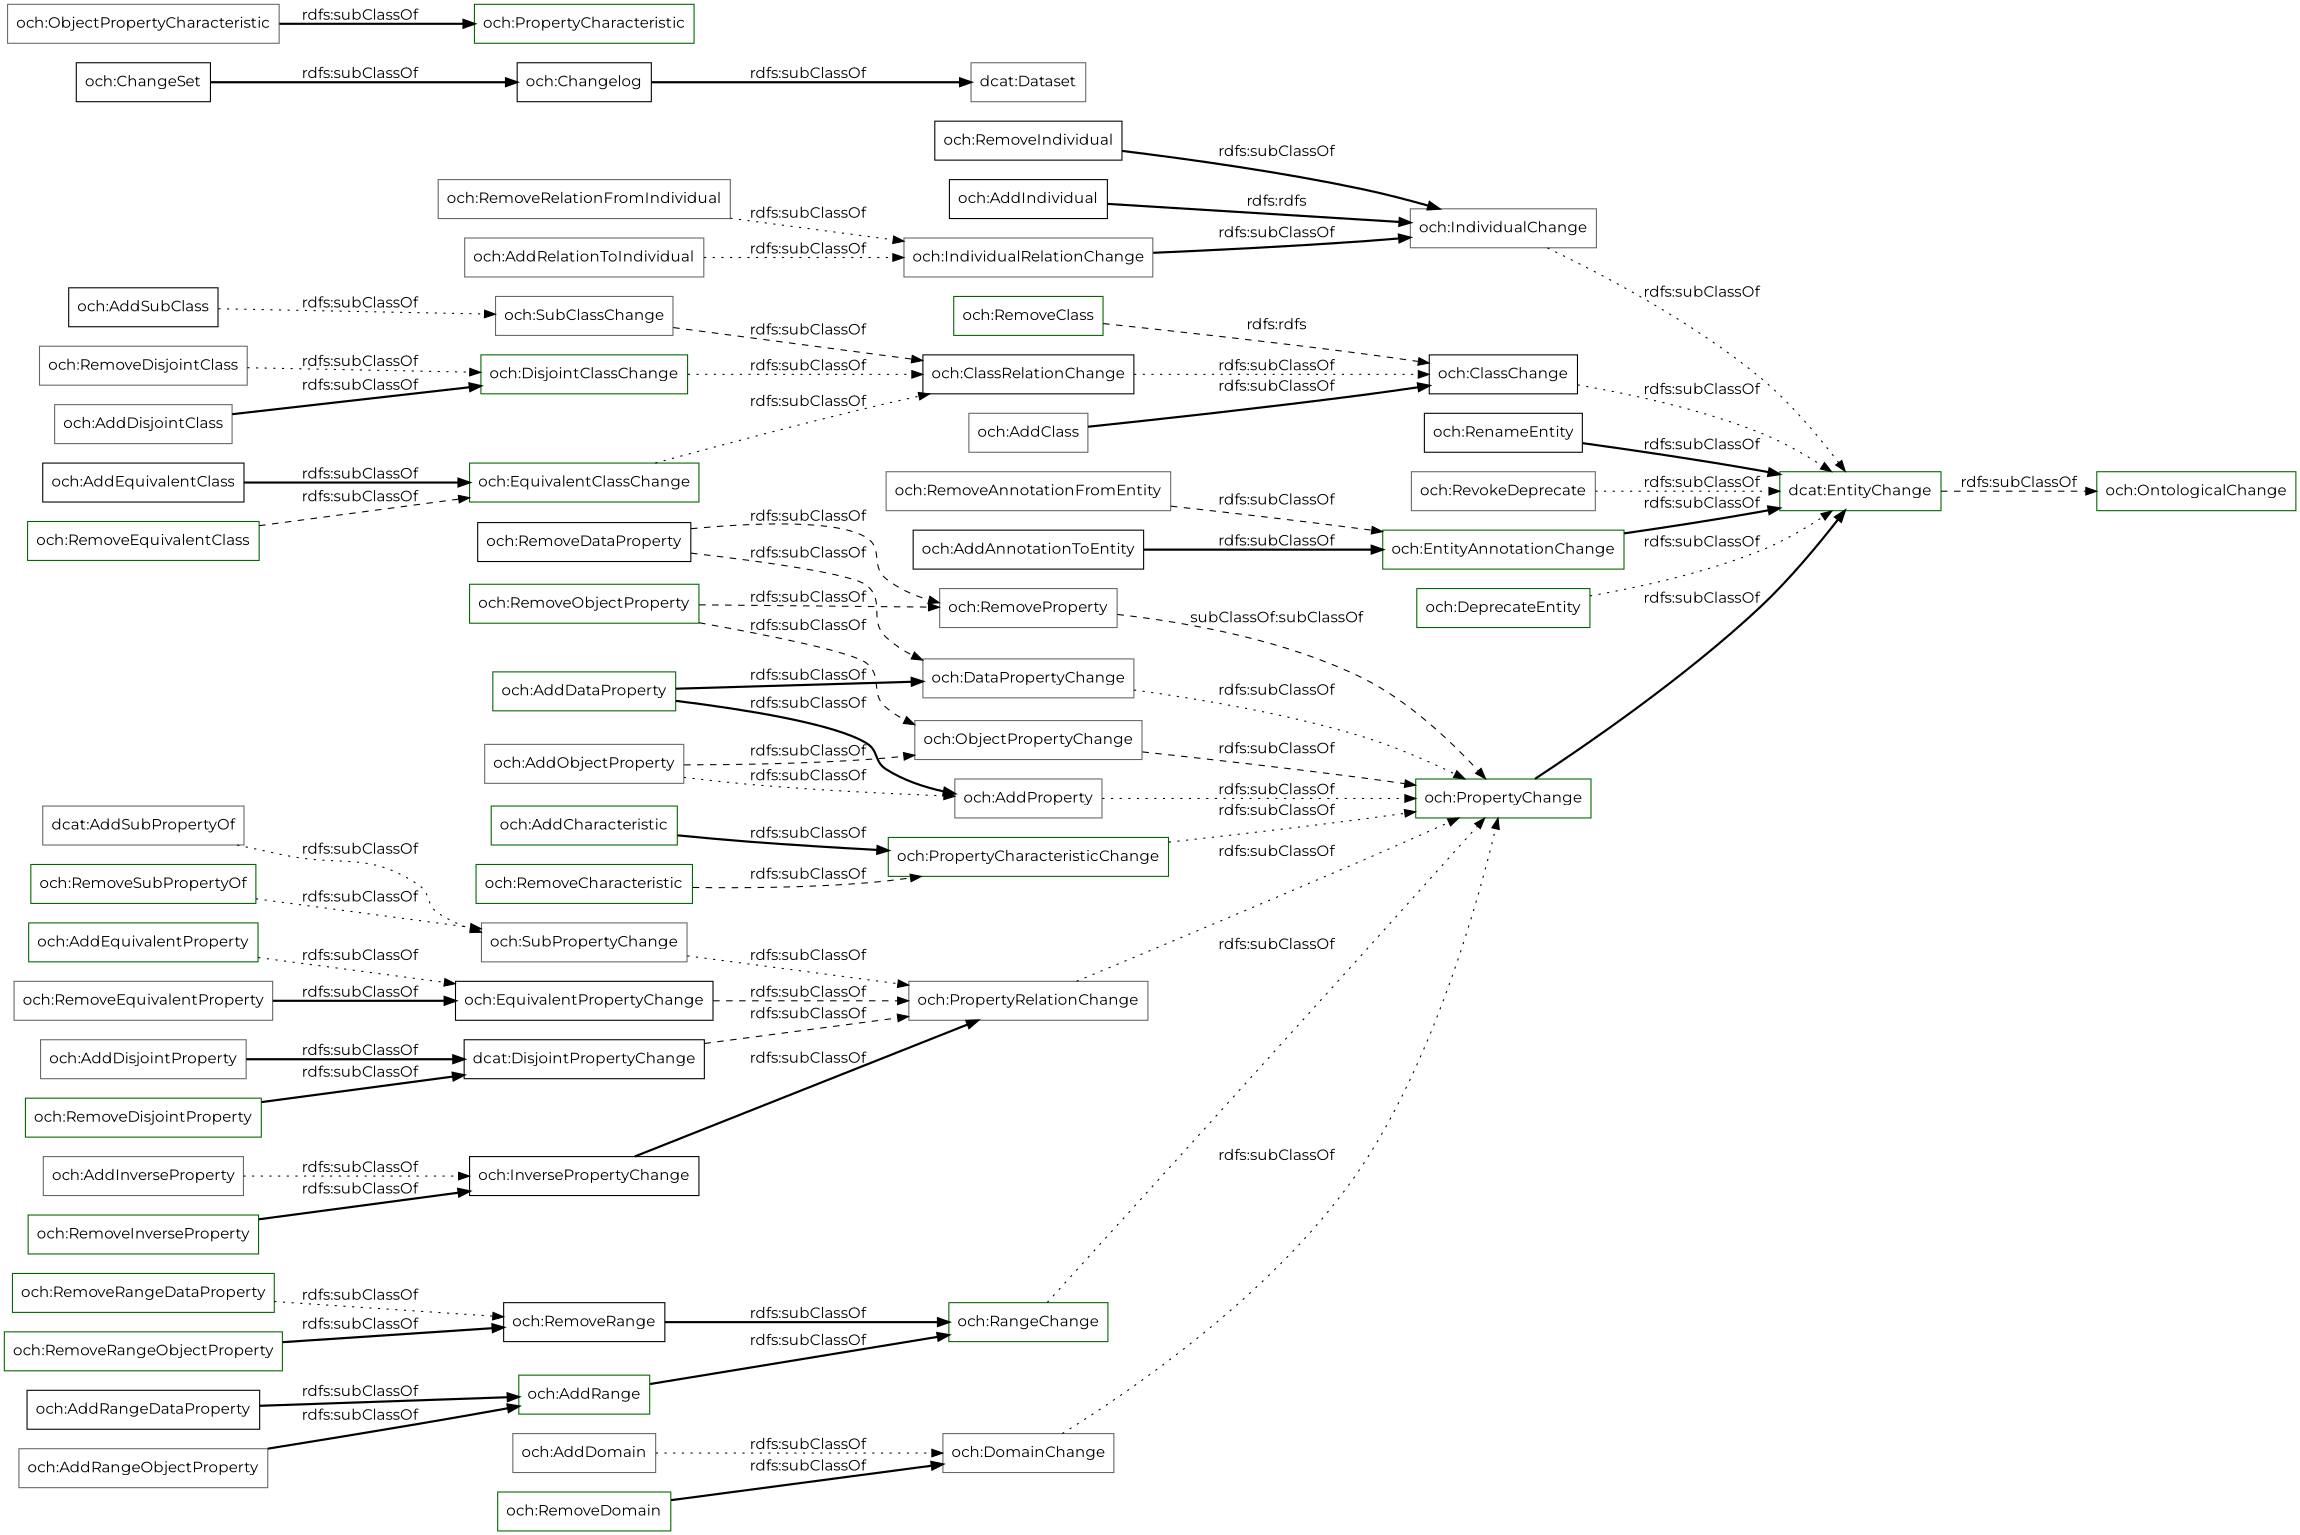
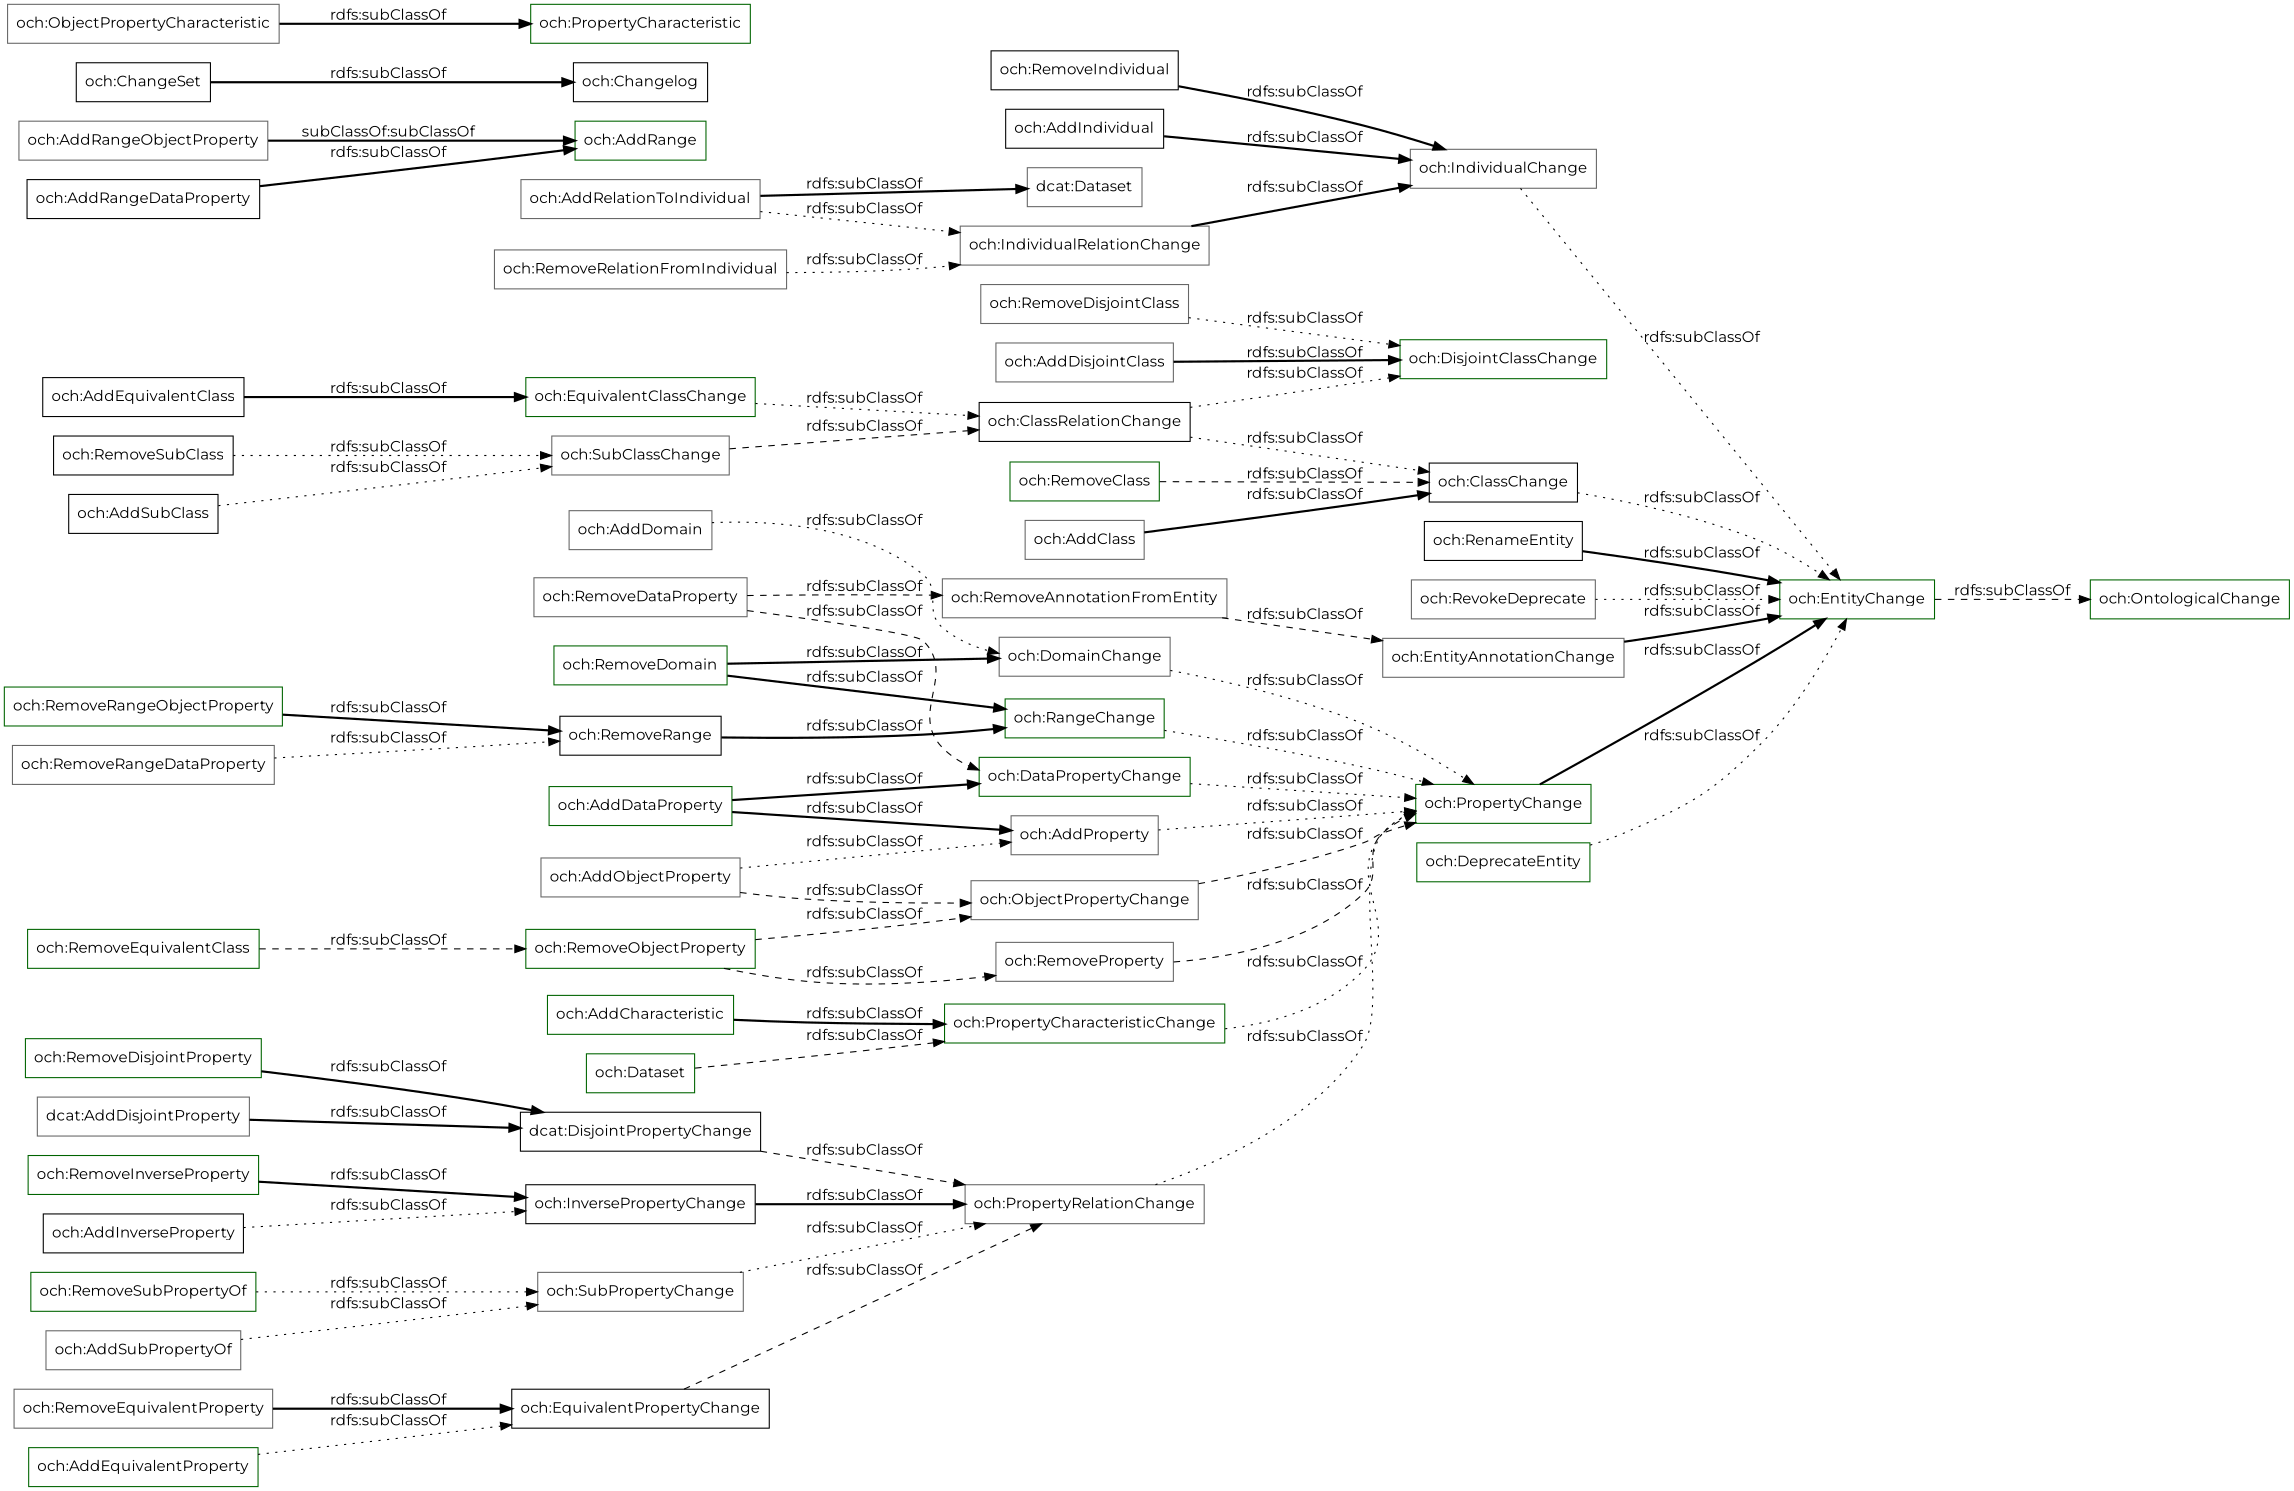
edge "och:Changelog" -> "dcat:Dataset": now "och:AddRelationToIndividual" -> "dcat:Dataset"
edge "och:AddIndividual" -> "och:IndividualChange": label "rdfs:rdfs" -> "rdfs:subClassOf"
edge "och:RemoveClass" -> "och:ClassChange": label "rdfs:rdfs" -> "rdfs:subClassOf"
edge "och:DisjointClassChange" -> "och:ClassRelationChange": reversed
node "och:RemoveSubClass": added
node "dcat:EntityChange": label "dcat:EntityChange" -> "och:EntityChange"
edge "och:RemoveEquivalentClass" -> "och:EquivalentClassChange": now "och:RemoveEquivalentClass" -> "och:RemoveObjectProperty"
edge "och:RemoveDataProperty" -> "och:RemoveProperty": now "och:RemoveDataProperty" -> "och:RemoveAnnotationFromEntity"
node "och:RemoveDataProperty": color black -> gray40
node "och:AddAnnotationToEntity": removed
node "och:EntityAnnotationChange": color darkgreen -> gray40
edge "och:RemoveProperty" -> "och:PropertyChange": label "subClassOf:subClassOf" -> "rdfs:subClassOf"
node "och:DataPropertyChange": color gray40 -> darkgreen
node "dcat:AddSubPropertyOf": label "dcat:AddSubPropertyOf" -> "och:AddSubPropertyOf"
node "och:RemoveCharacteristic": label "och:RemoveCharacteristic" -> "och:Dataset"
node "och:AddDisjointProperty": label "och:AddDisjointProperty" -> "dcat:AddDisjointProperty"
node "och:AddInverseProperty": color gray40 -> black
node "och:RemoveRangeDataProperty": color darkgreen -> gray40
edge "och:AddRange" -> "och:RangeChange": now "och:RemoveDomain" -> "och:RangeChange"
edge "och:AddRangeObjectProperty" -> "och:AddRange": label "rdfs:subClassOf" -> "subClassOf:subClassOf"
